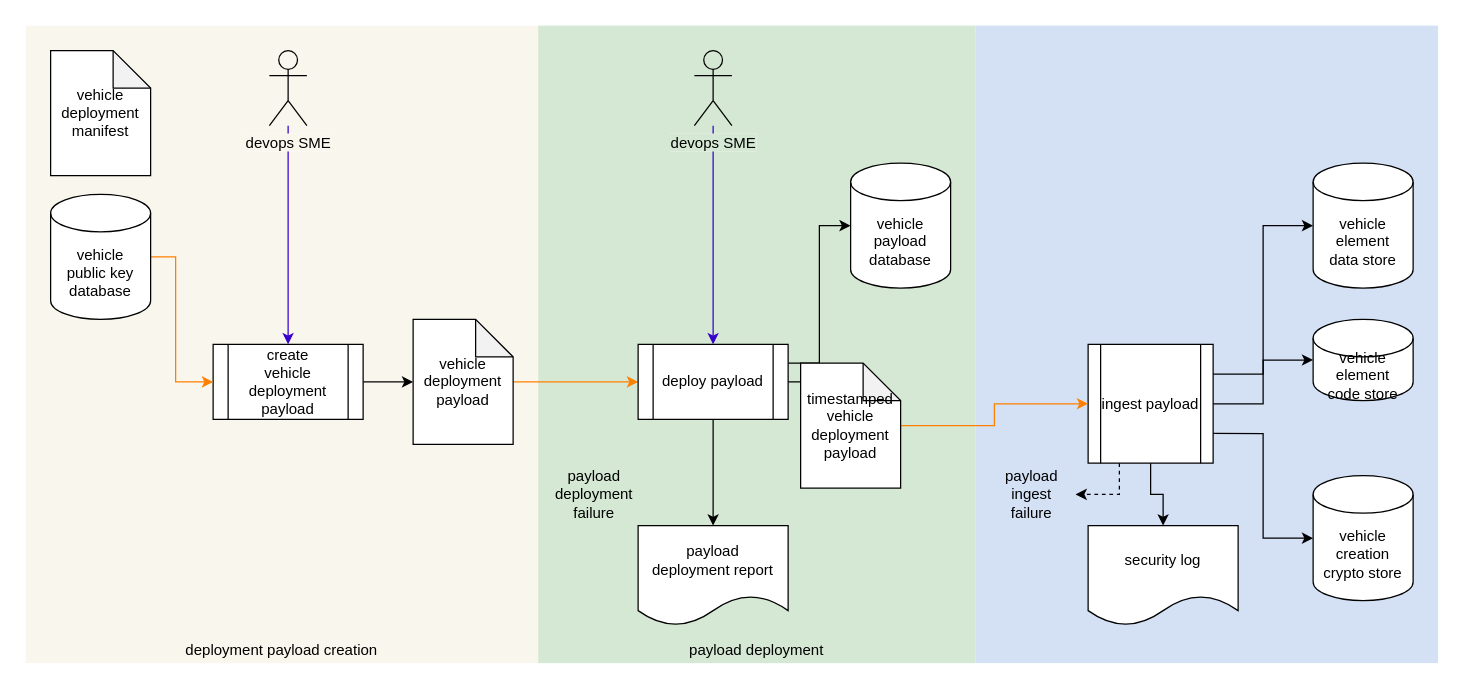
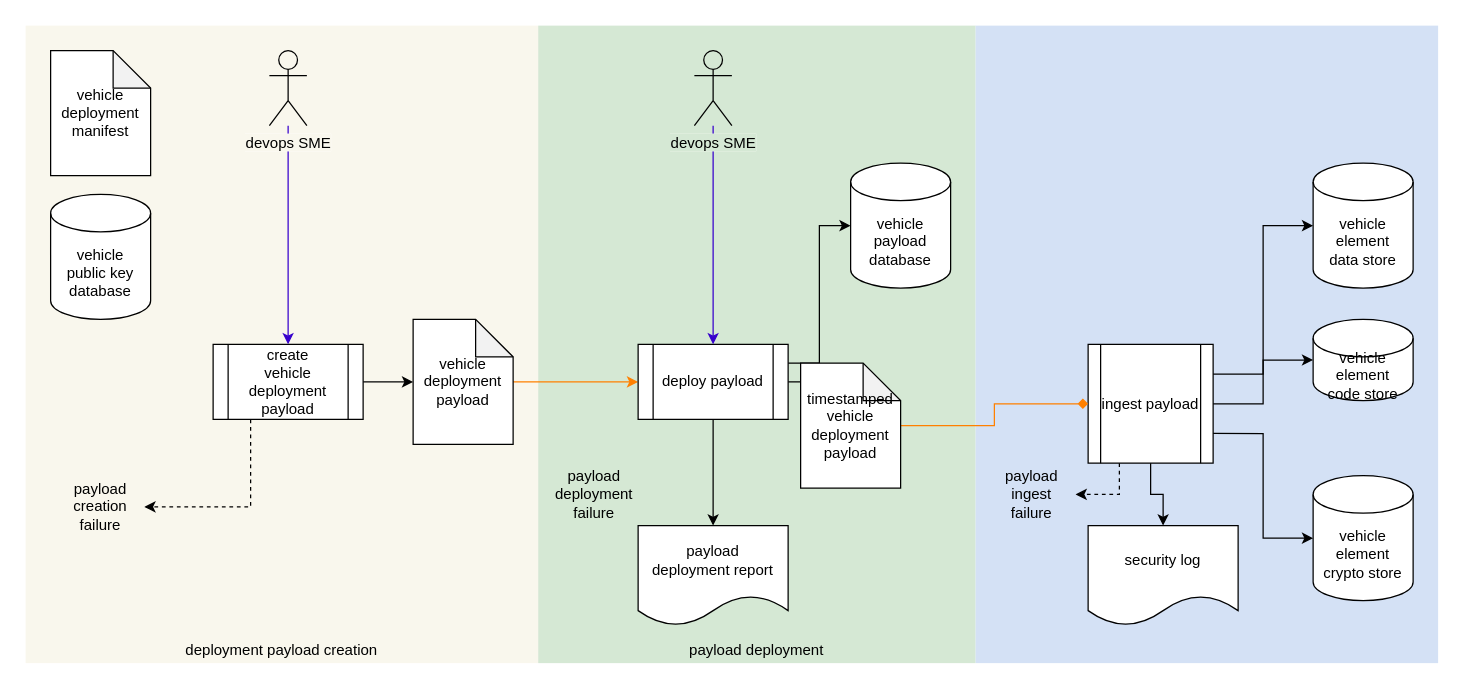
edge "vehicle public key database" -> "create vehicle deployment payload": removed
edge "timestamped vehicle deployment payload" -> "ingest payload": arrowhead classic -> diamond
node "payload creation failure": added
edge "create vehicle deployment payload" -> "payload creation failure": added
node "vehicle creation crypto store": label "vehicle creation crypto store" -> "vehicle element crypto store"
